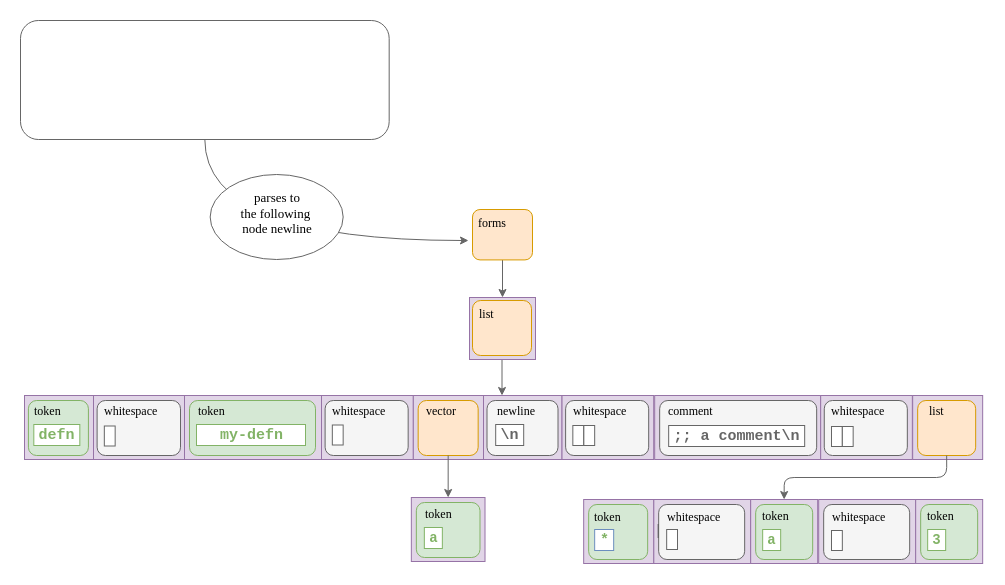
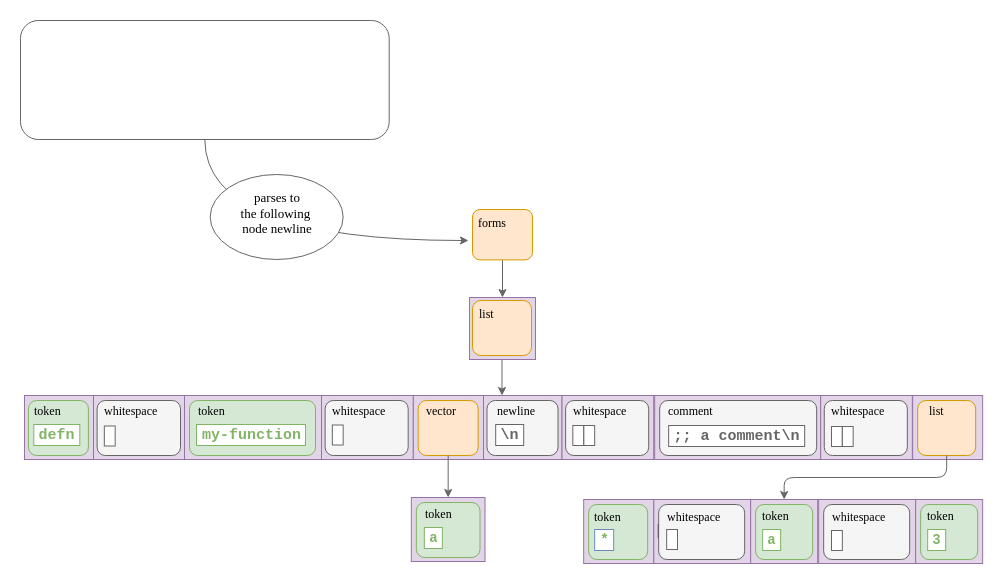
node "my-defn": label "my-defn" -> "my-function"
